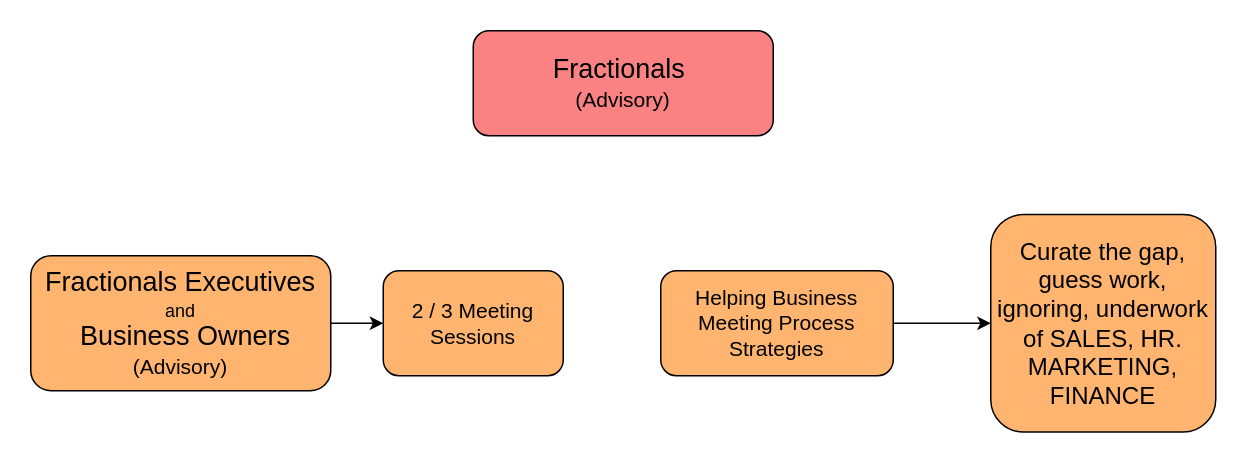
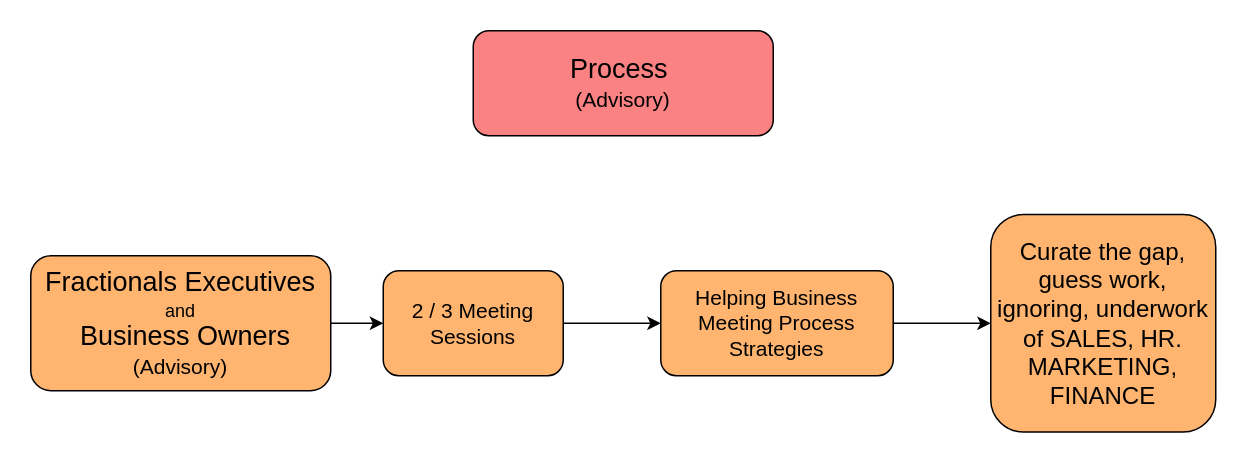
node "Fractionals (Advisory)": label "Fractionals (Advisory)" -> "Process (Advisory)"
edge "2 / 3 Meeting Sessions" -> "Helping Business Meeting Process Strategies": added
